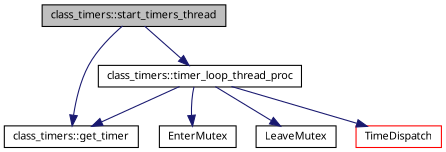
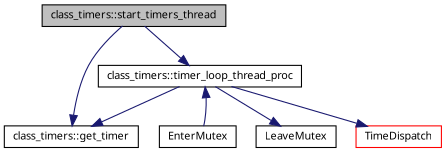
edge "class_timers::timer_loop_thread_proc" -> "EnterMutex": reversed
